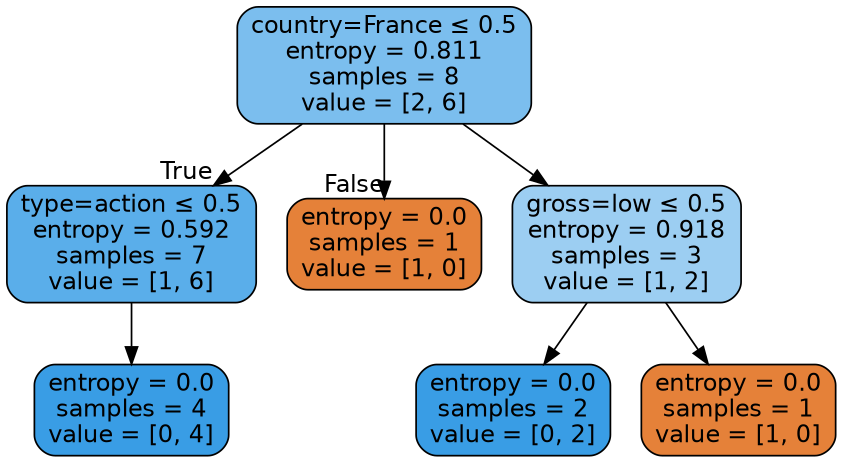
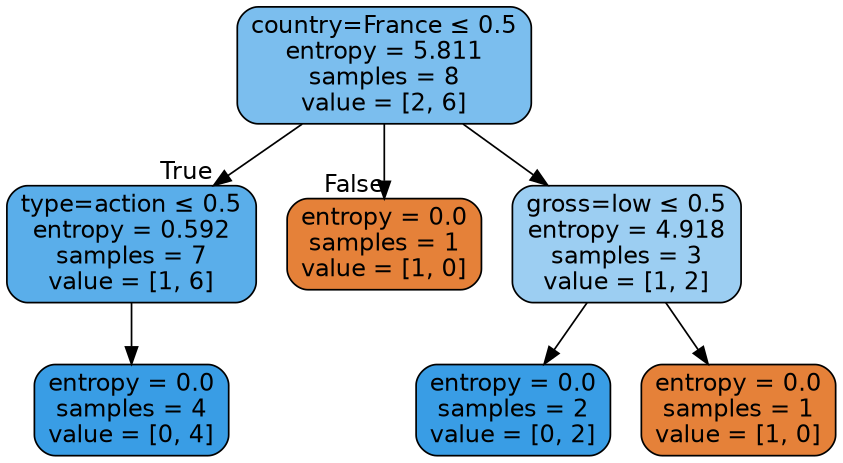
node "country=France ≤ 0.5": text "entropy = 0.811" -> "entropy = 5.811"
node "gross=low ≤ 0.5": text "entropy = 0.918" -> "entropy = 4.918"
